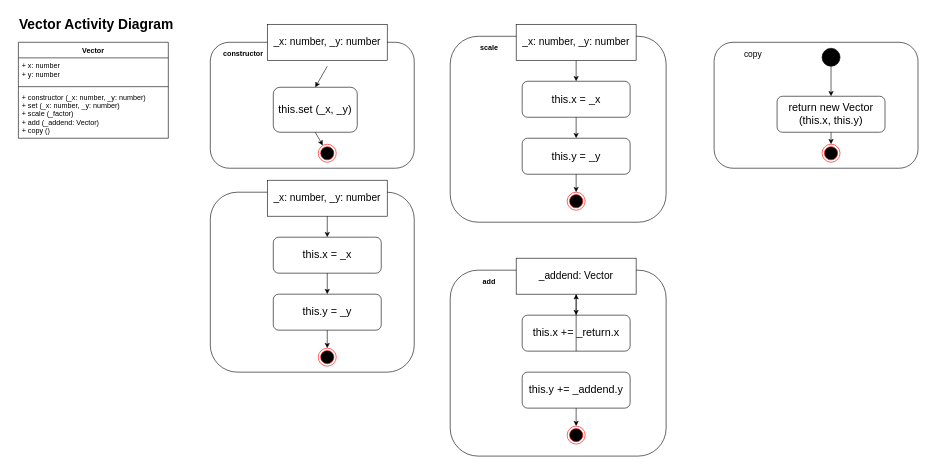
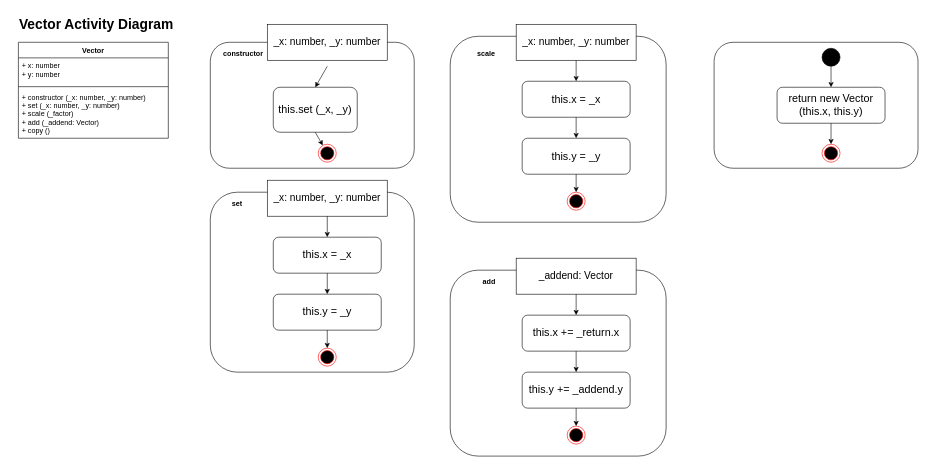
node "scale": moved (489, 48) -> (486, 54)
node "copy": removed
node "return new Vector (this.x, this.y)": moved (831, 114) -> (831, 105)
node "set": added
edge "this.x += _return.x" -> "_addend: Vector": now "this.x += _return.x" -> "this.y += _addend.y"
